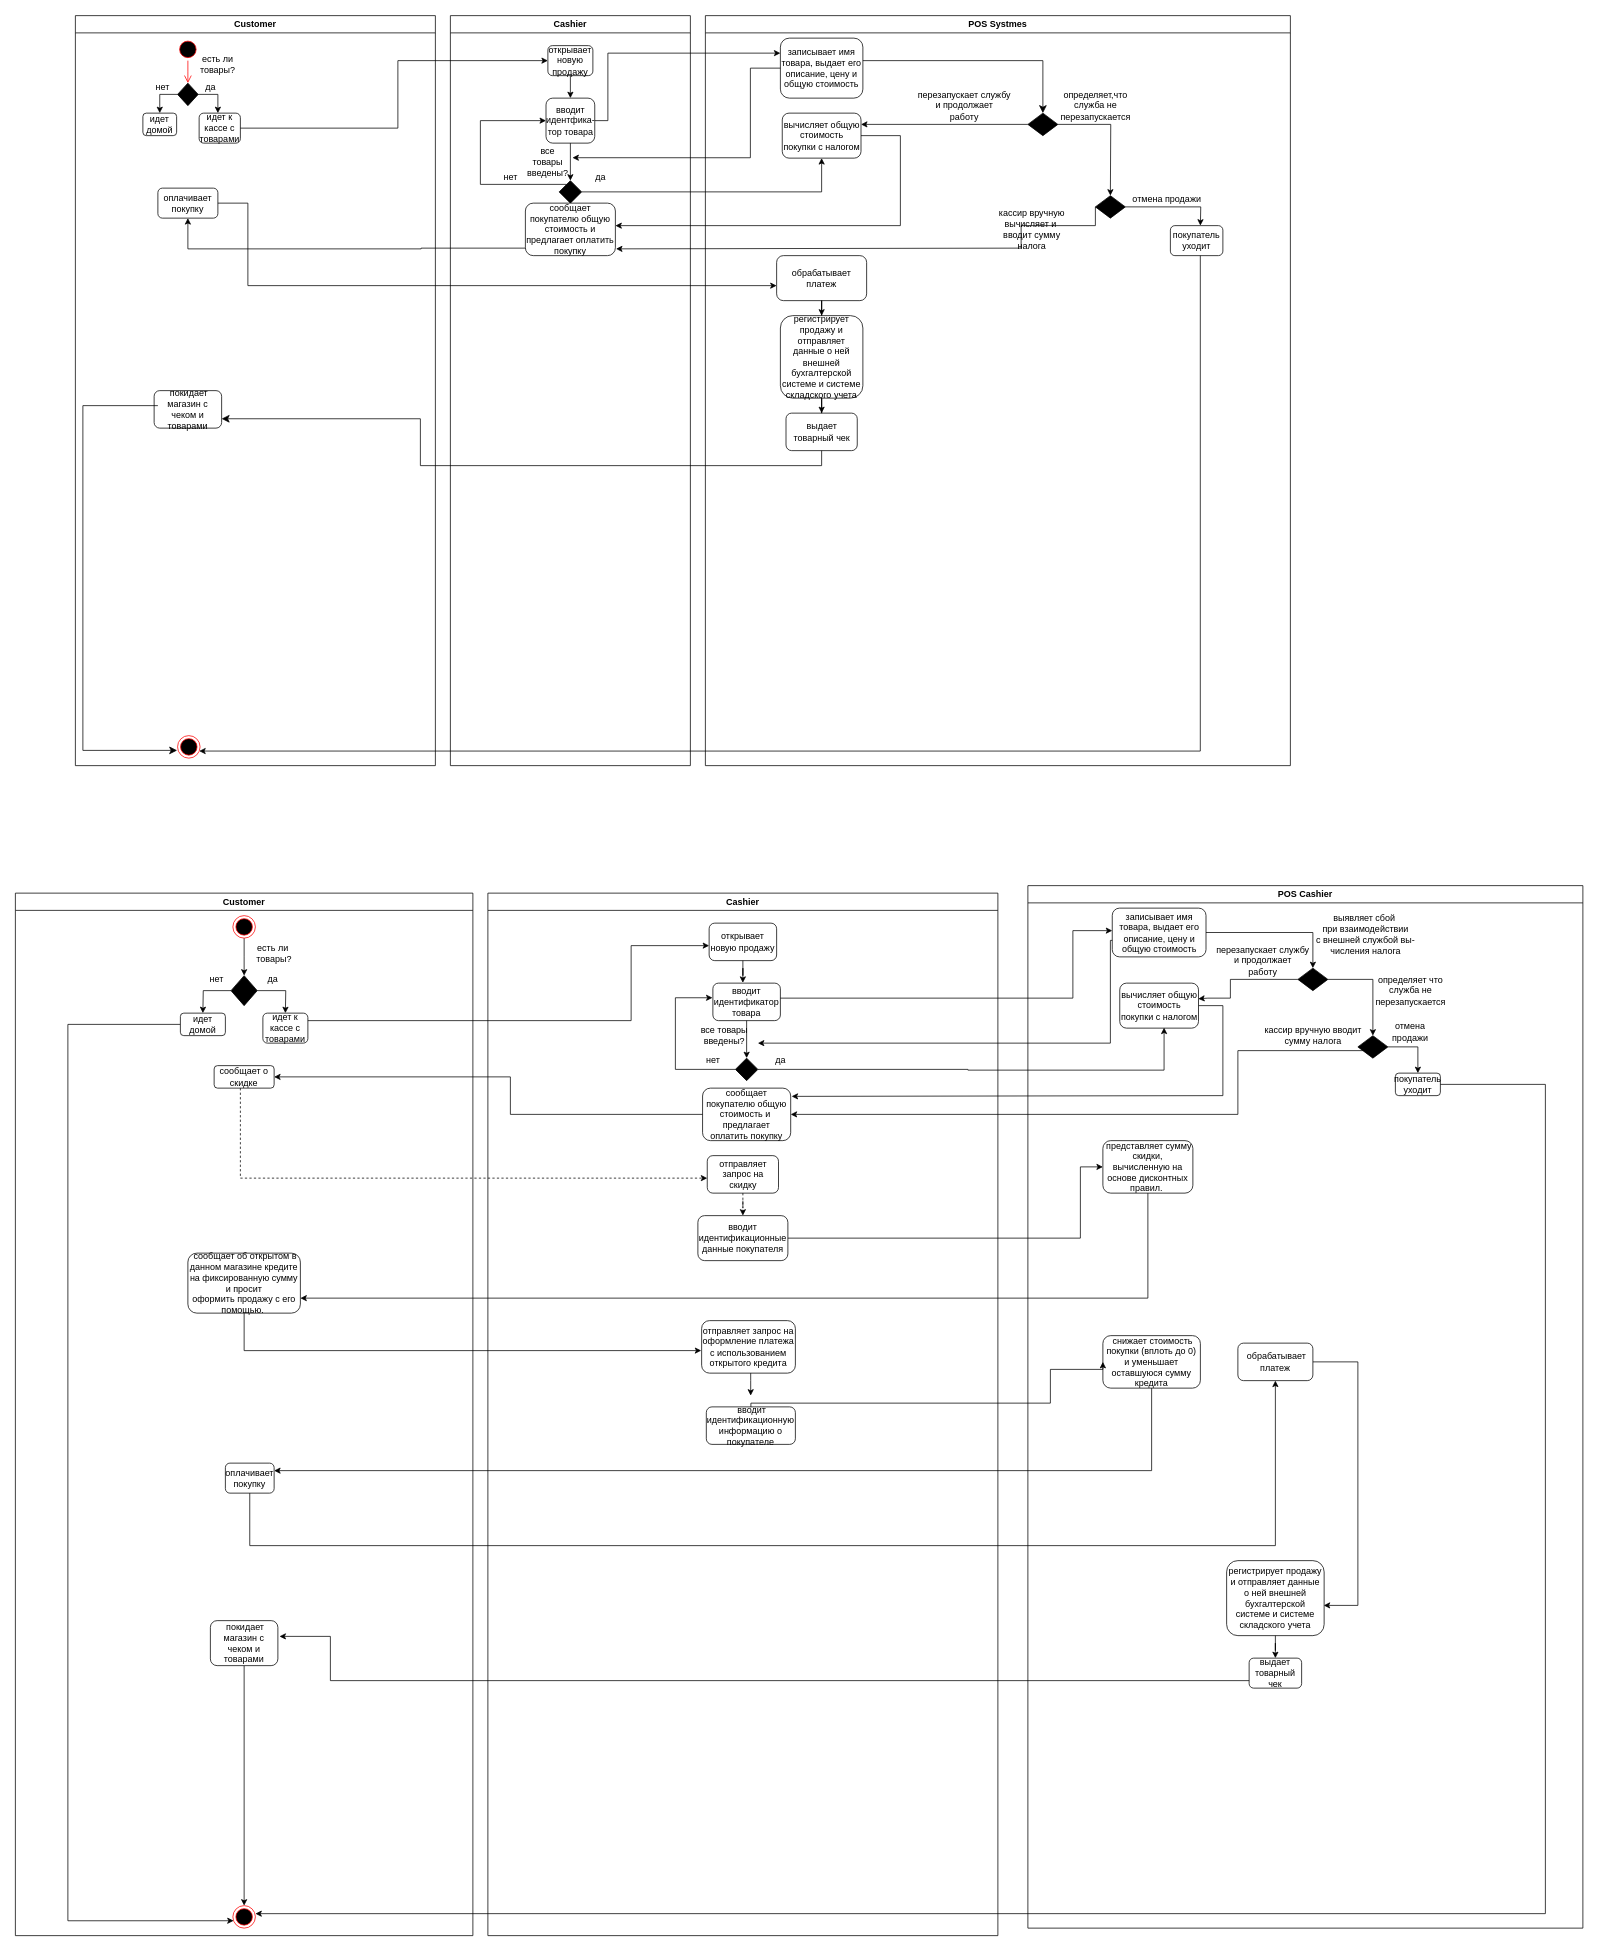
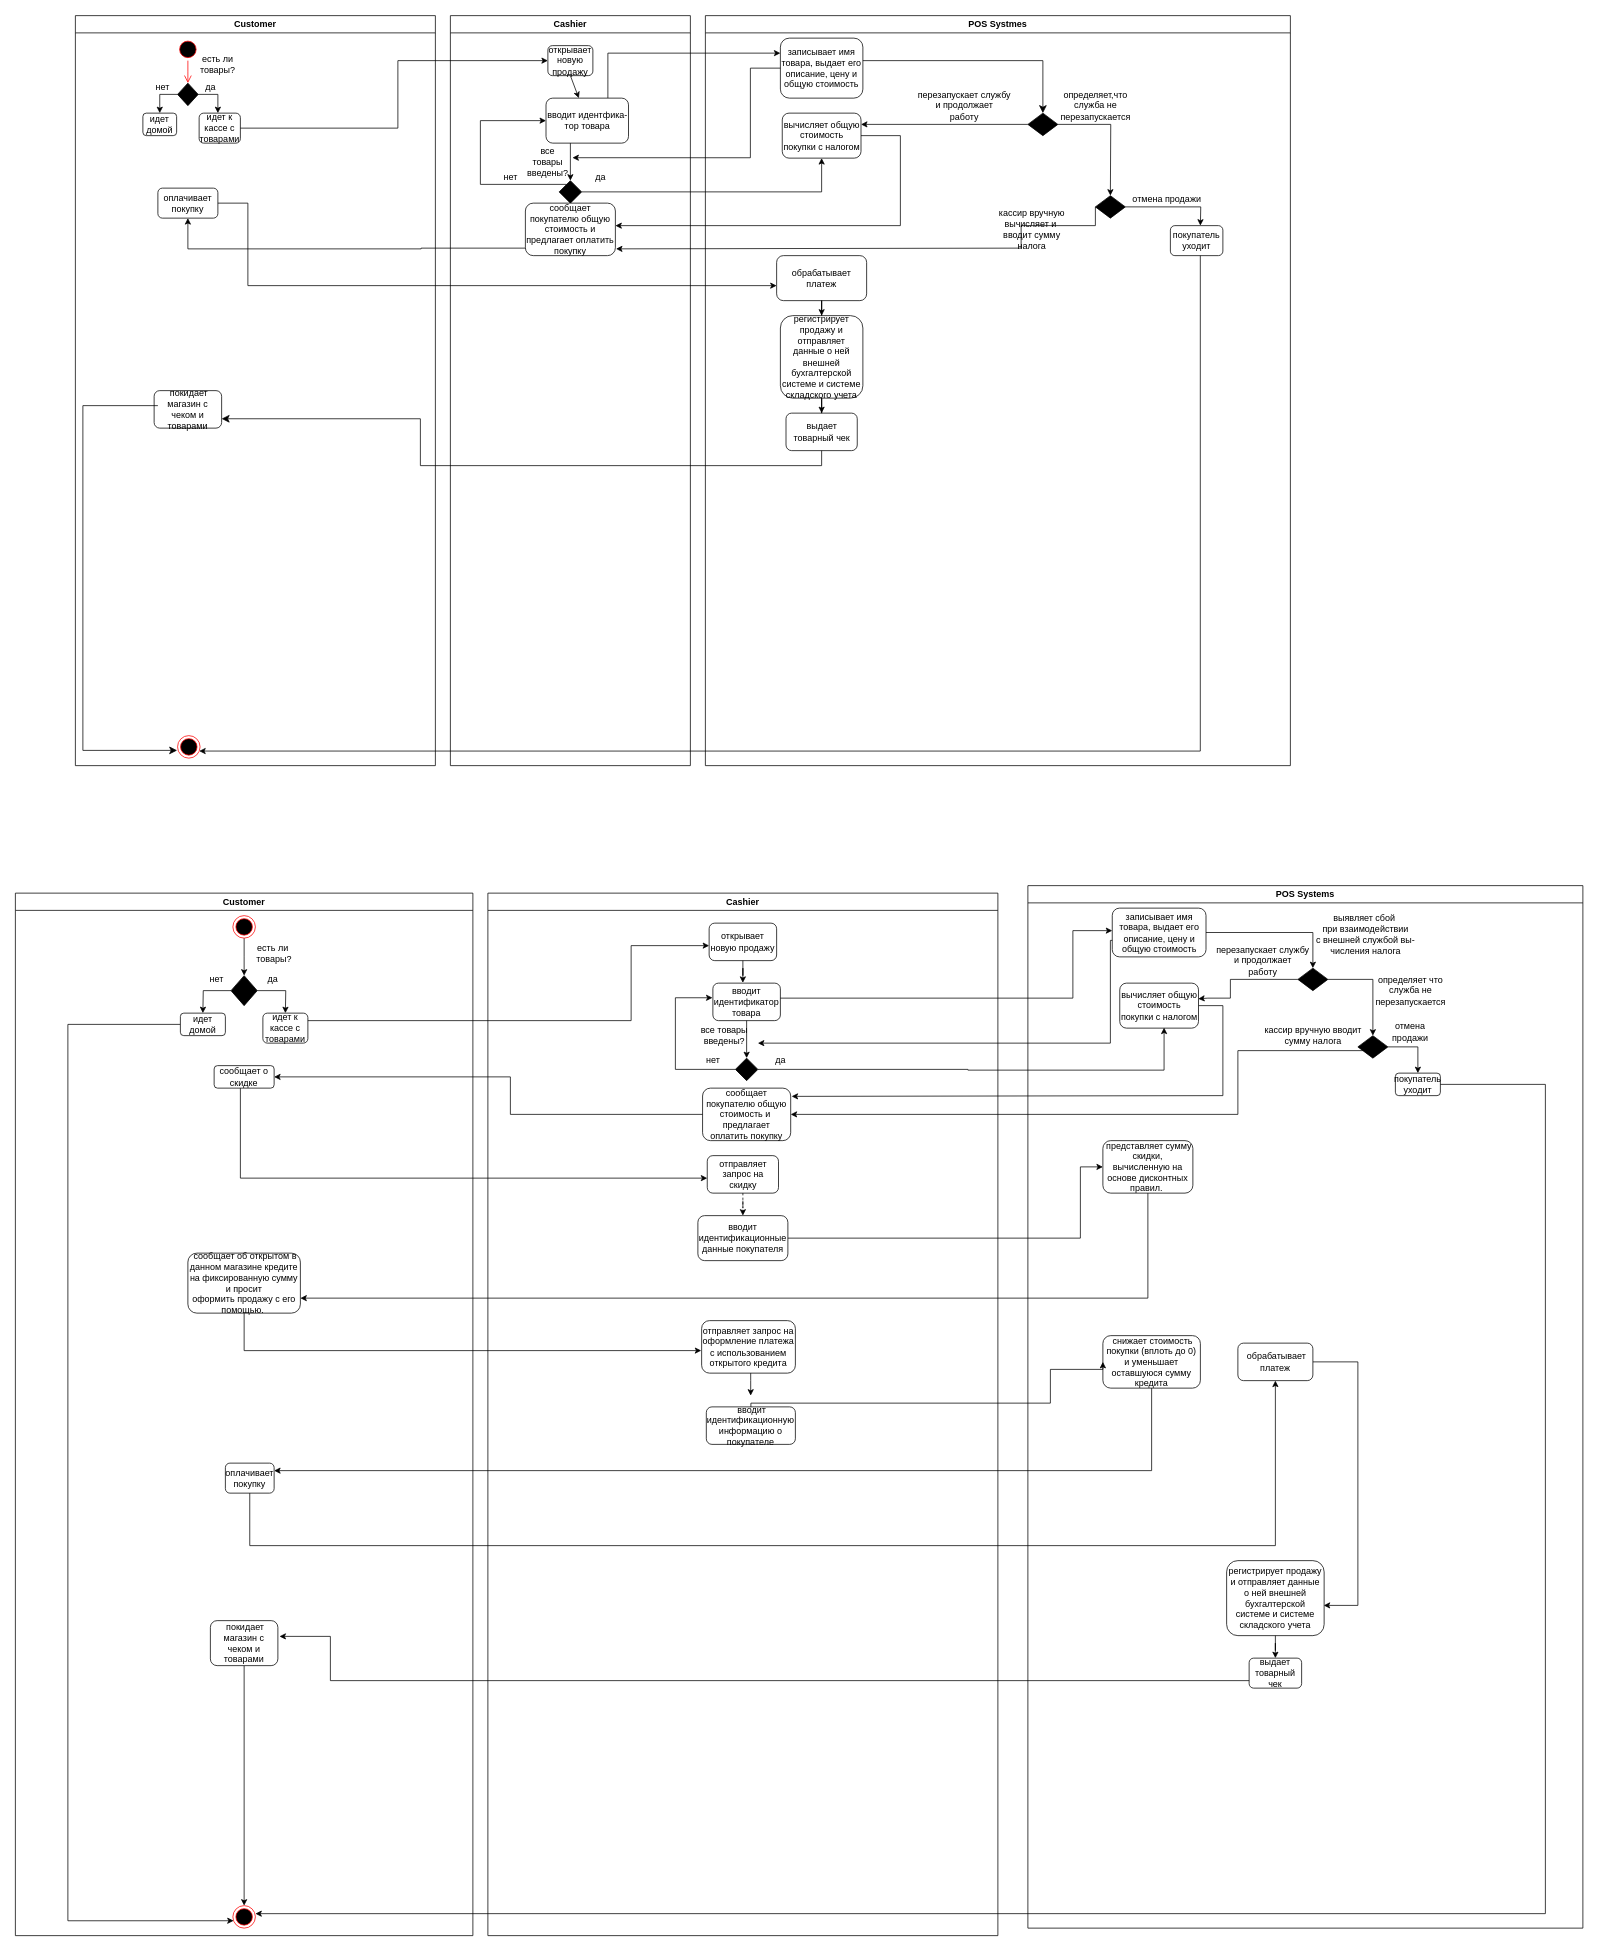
node "вводит идентфика- тор товара": size 49x45 -> 83x45
node "POS Cashier": label "POS Cashier" -> "POS Systems"
edge "сообщает о скидке" -> "отправляет запрос на скидку": style dashed -> solid
